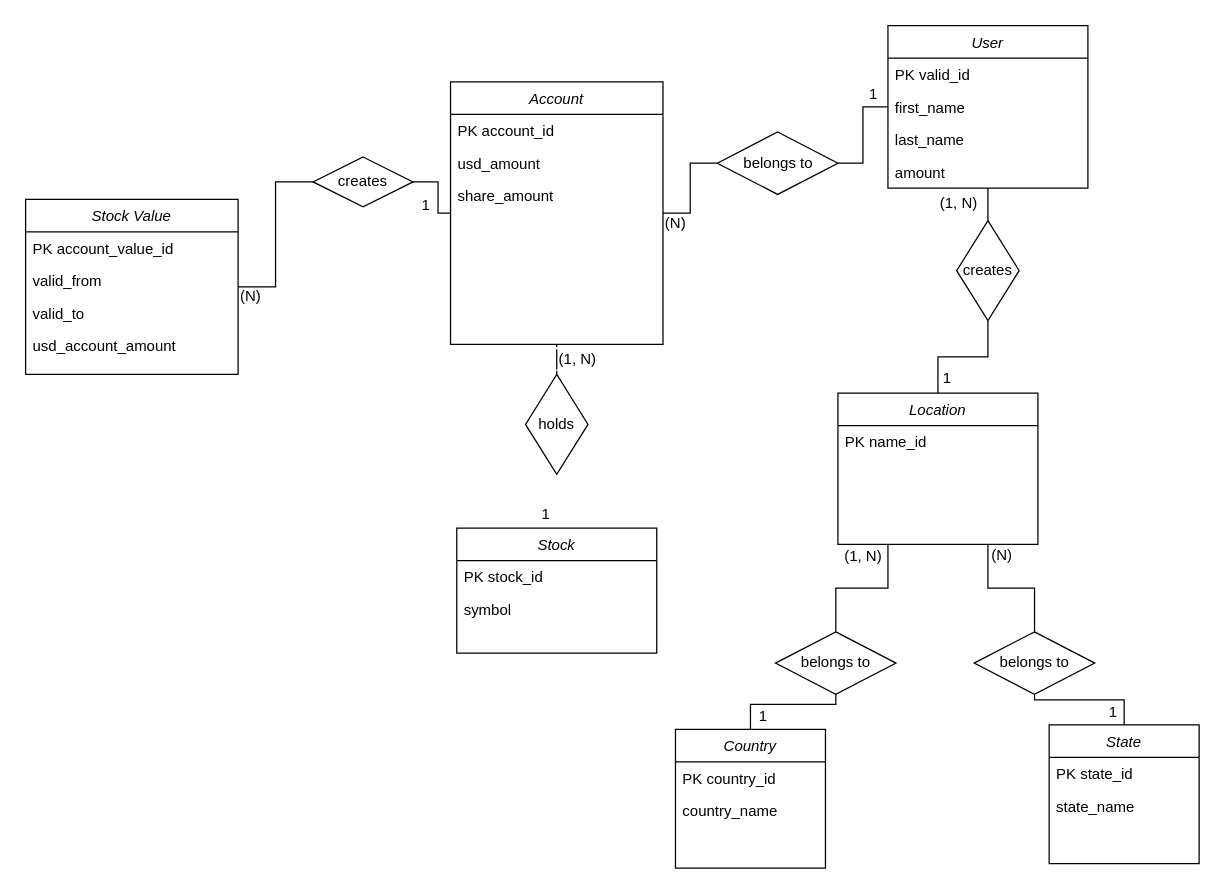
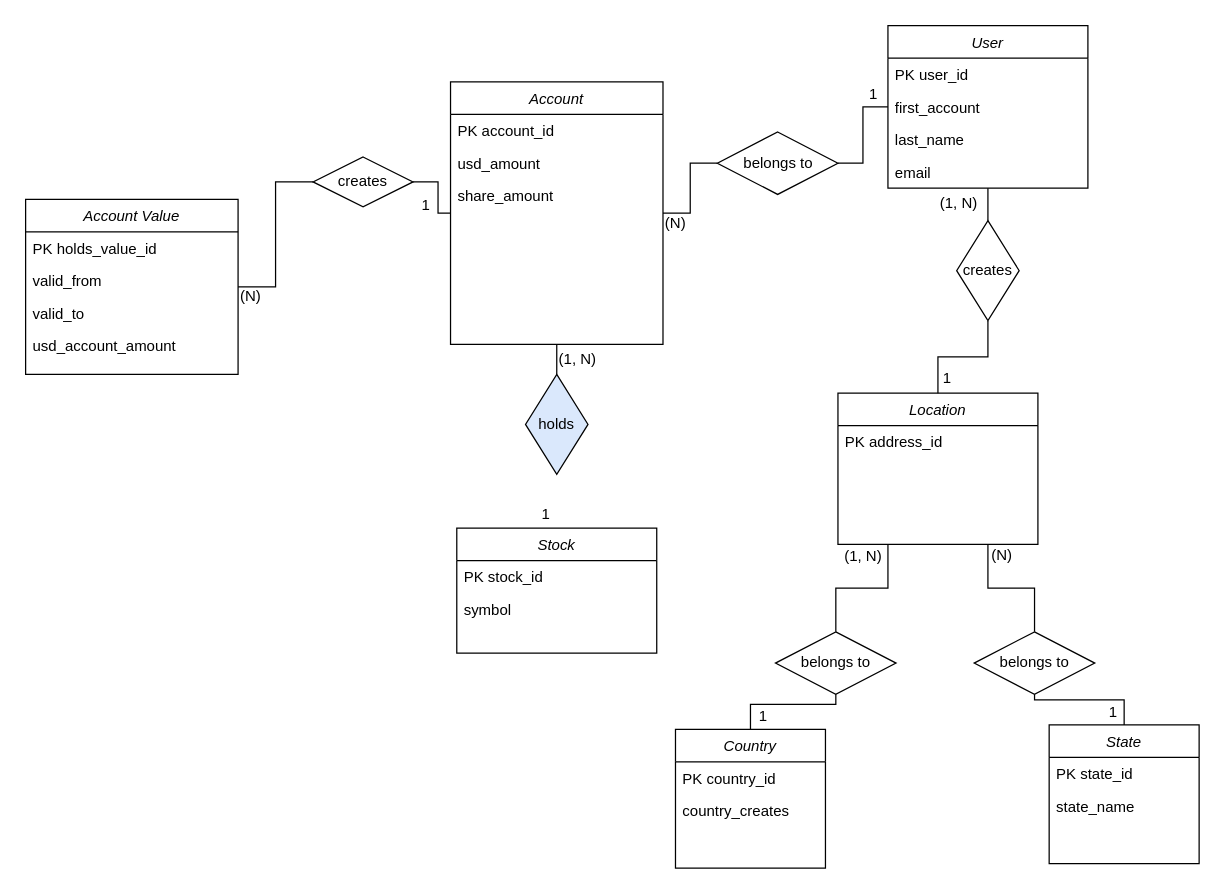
node "PK valid_id": label "PK valid_id" -> "PK user_id"
node "first_name": label "first_name" -> "first_account"
node "amount": label "amount" -> "email"
node "Stock Value": label "Stock Value" -> "Account Value"
node "PK account_value_id": label "PK account_value_id" -> "PK holds_value_id"
edge "Account" -- "holds": style dashed -> solid
node "holds": fillcolor #ffffff -> #dae8fc
node "PK name_id": label "PK name_id" -> "PK address_id"
node "country_name": label "country_name" -> "country_creates"
